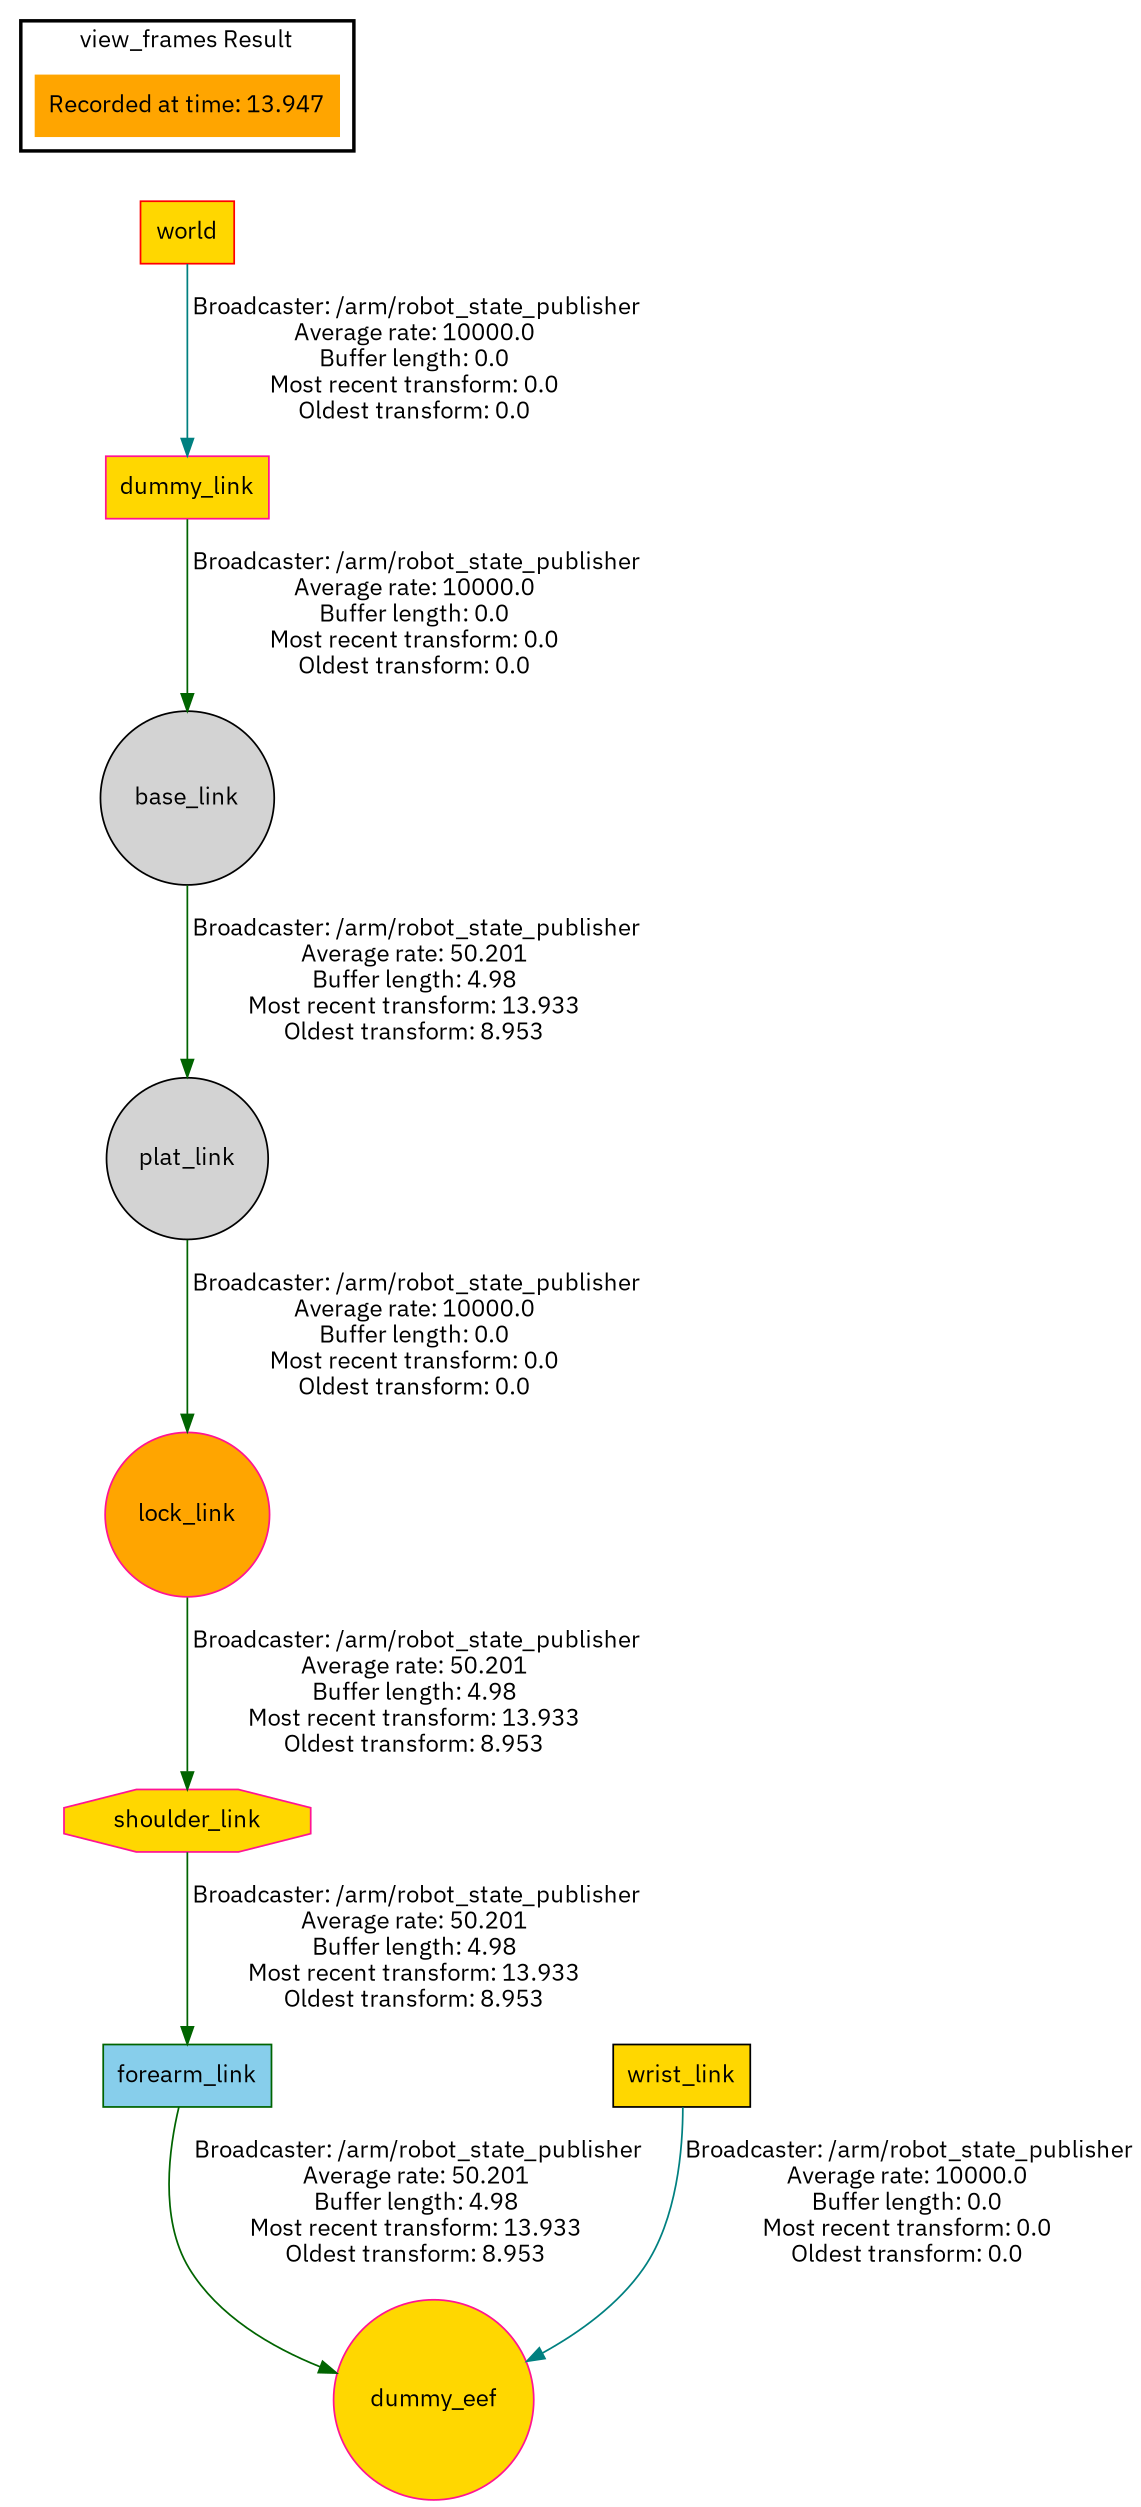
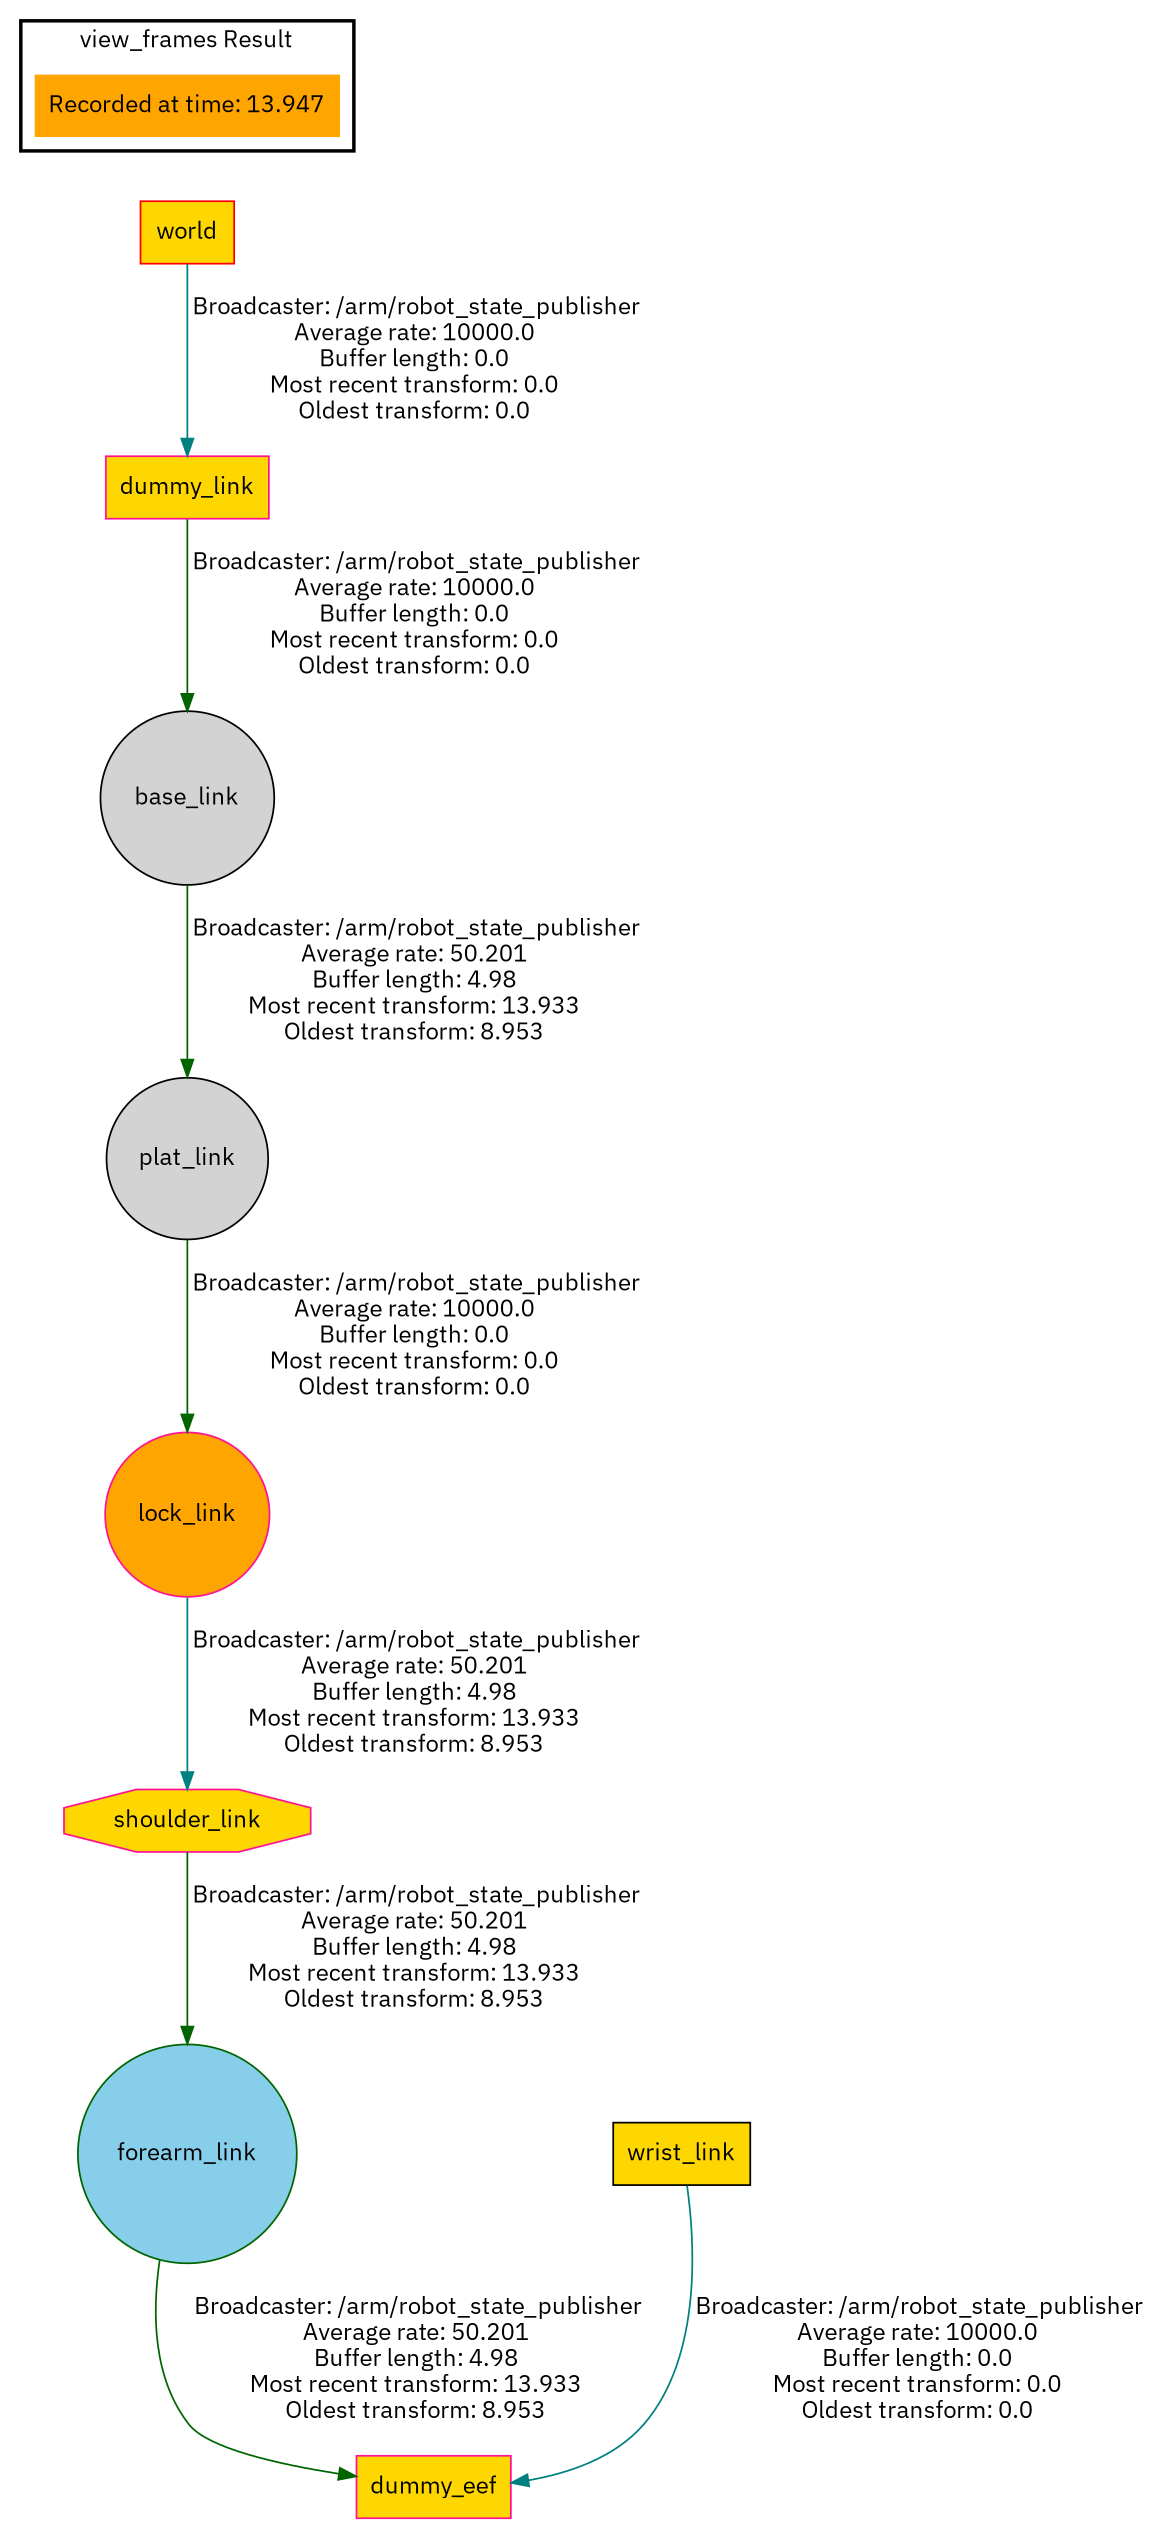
edge "lock_link" -> "shoulder_link": color darkgreen -> teal
node "forearm_link": shape box -> circle
node "dummy_eef": shape circle -> box
